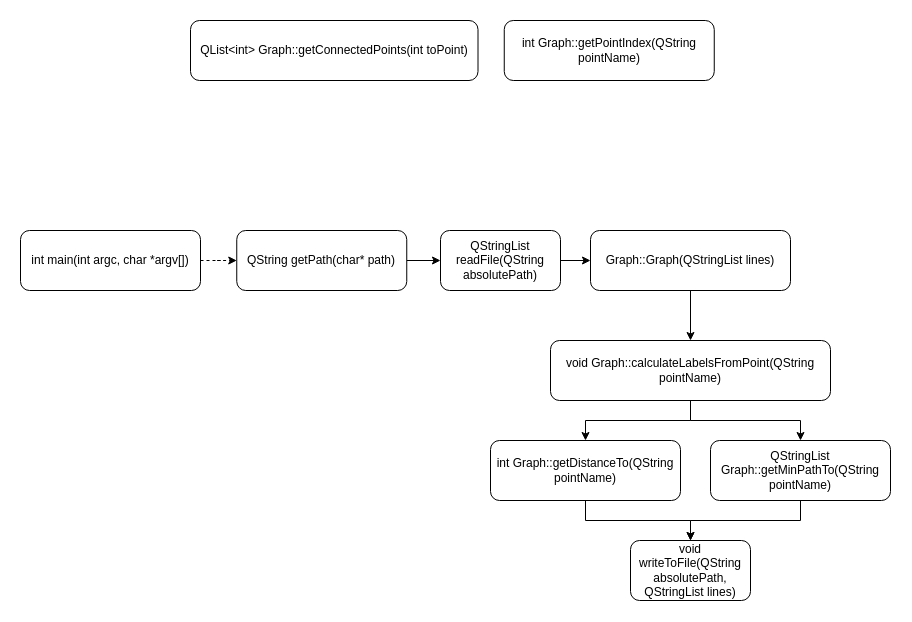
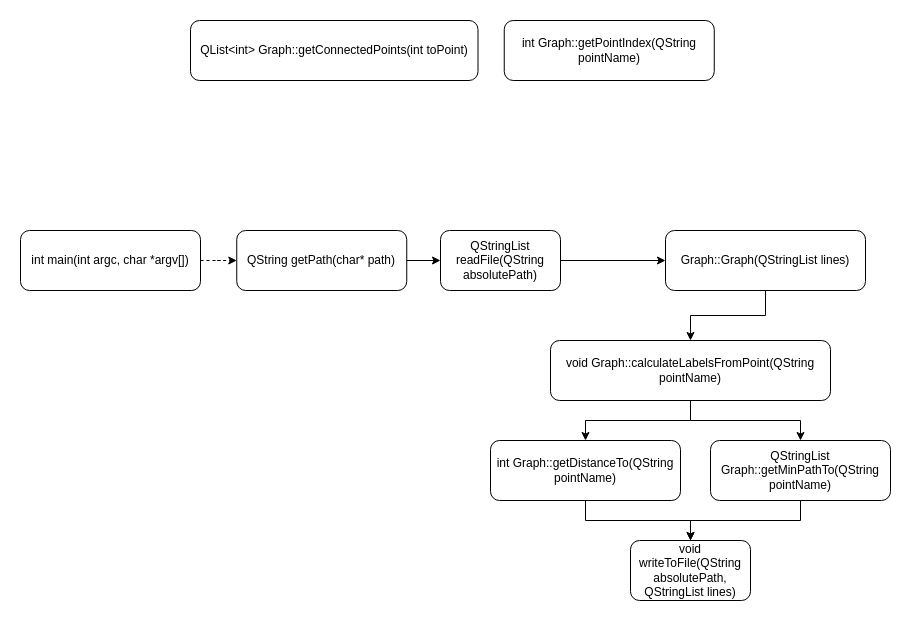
node "Graph::Graph(QStringList lines)": moved (691, 261) -> (766, 261)
